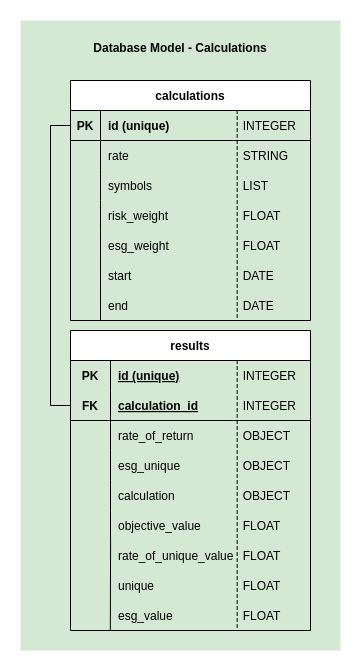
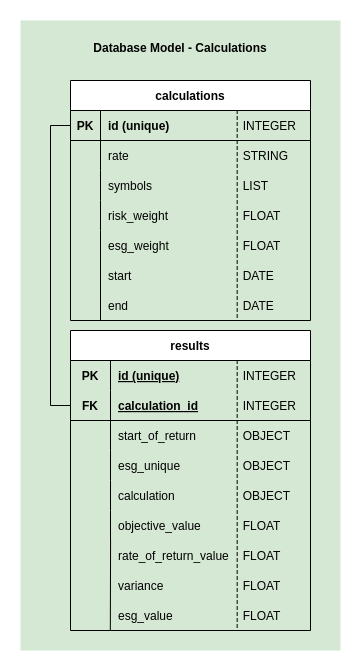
node "rate_of_return": label "rate_of_return" -> "start_of_return"
node "rate_of_unique_value": label "rate_of_unique_value" -> "rate_of_return_value"
node "unique": label "unique" -> "variance"
